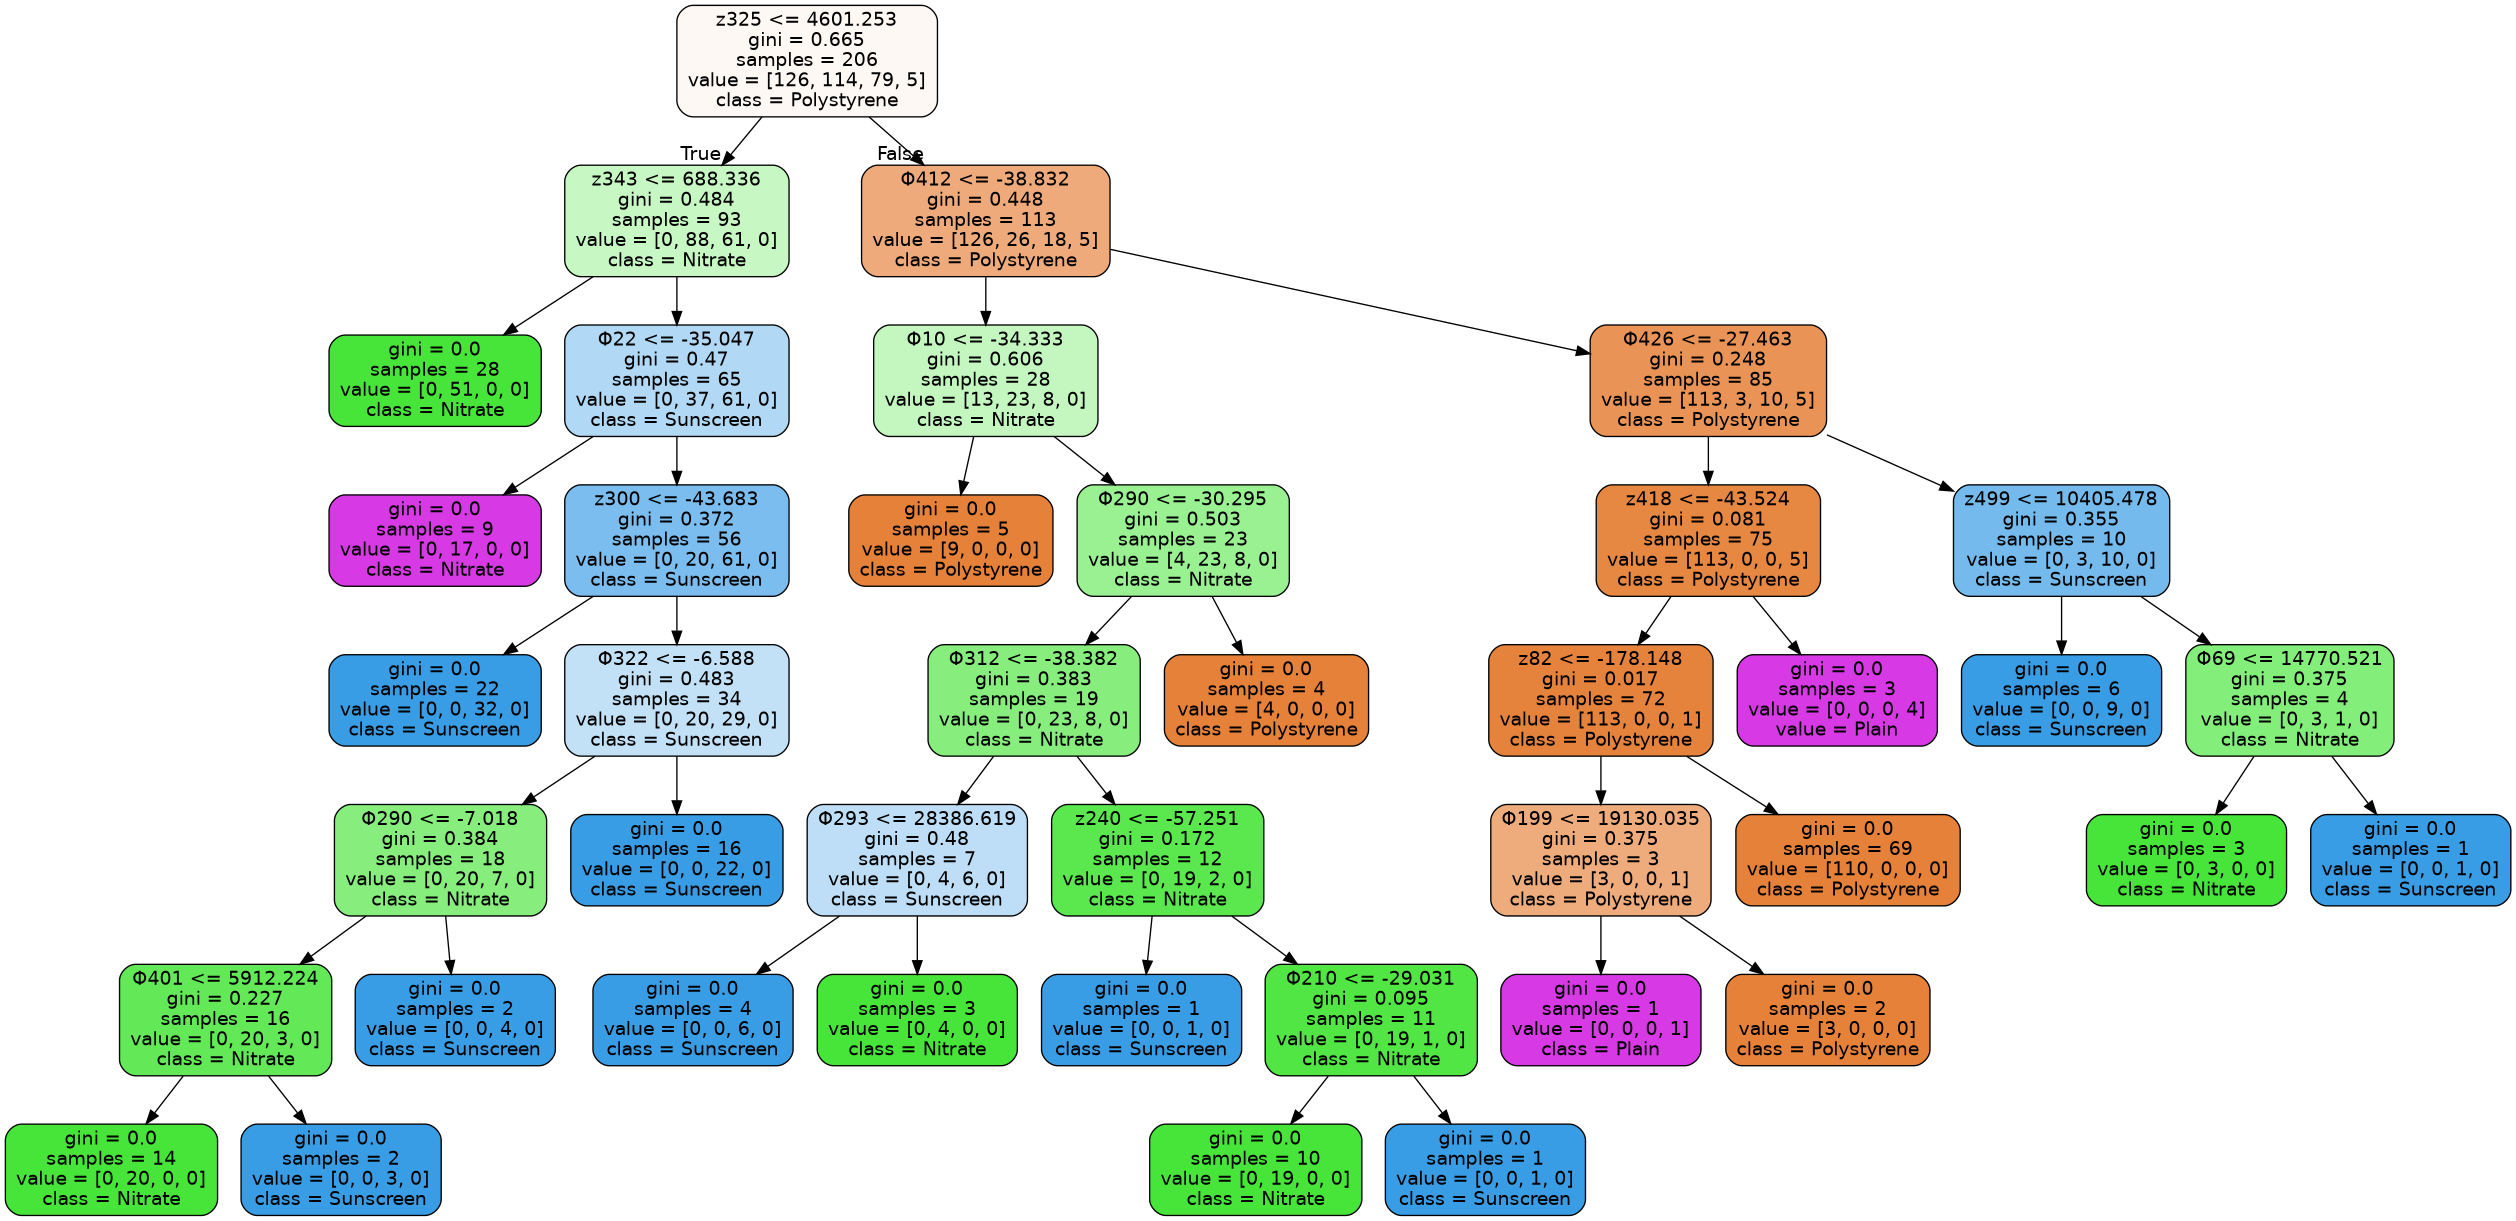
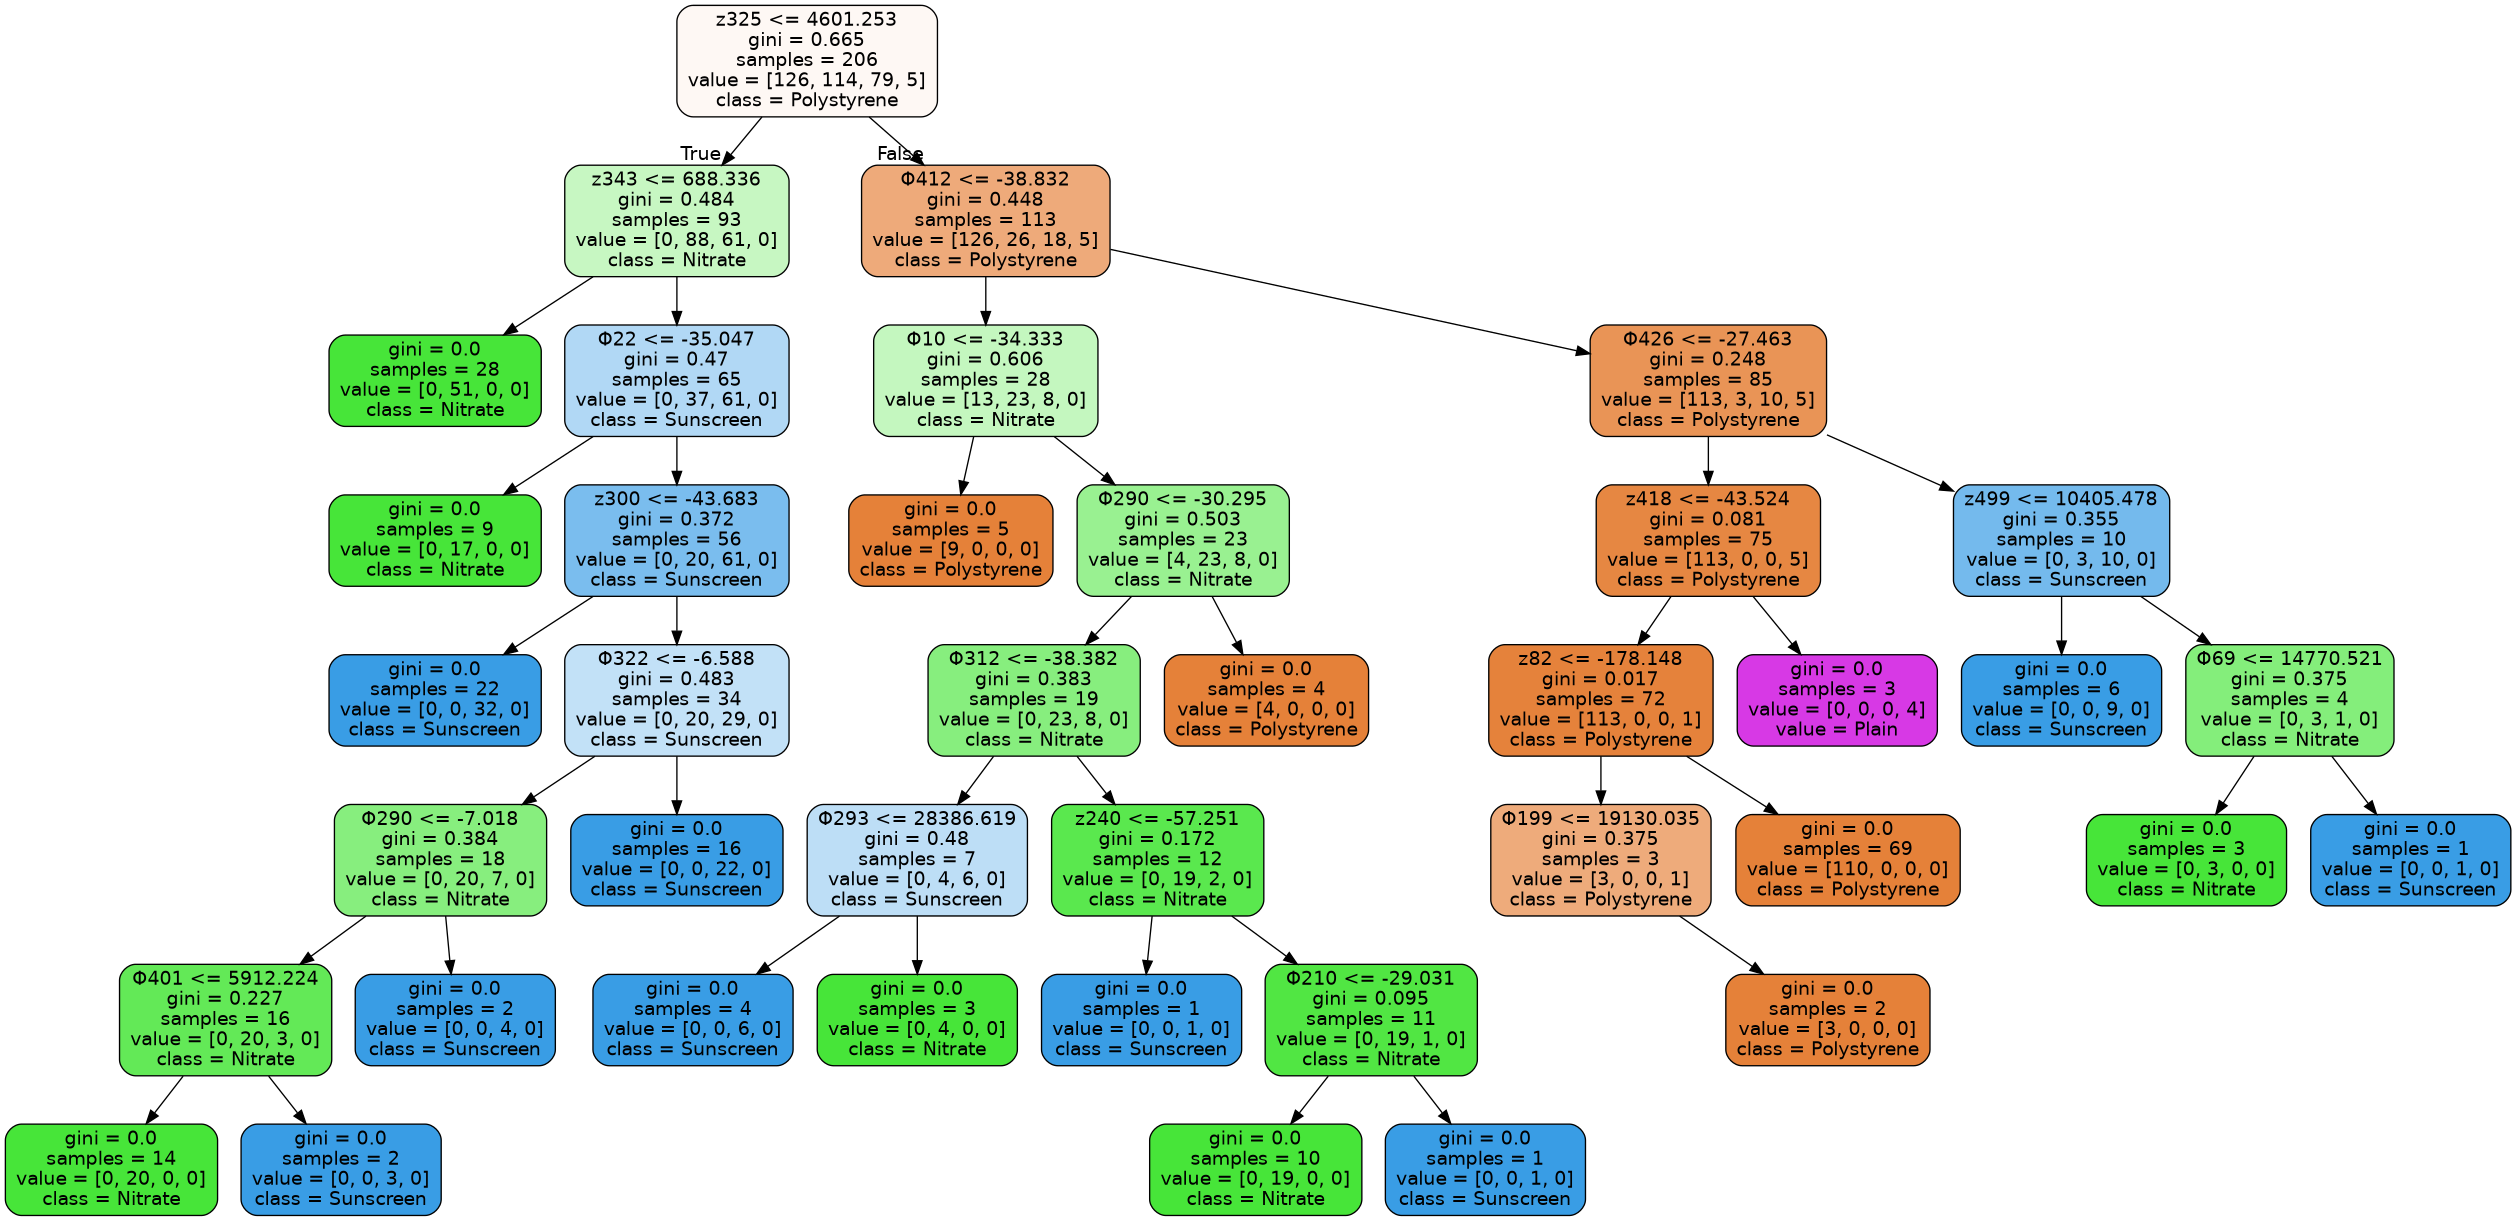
node "gini = 0.0 samples = 9 value = [0, 17, 0, 0] class = Nitrate": fillcolor #d739e5 -> #47e539
node "gini = 0.0 samples = 1 value = [0, 0, 0, 1] class = Plain": removed
